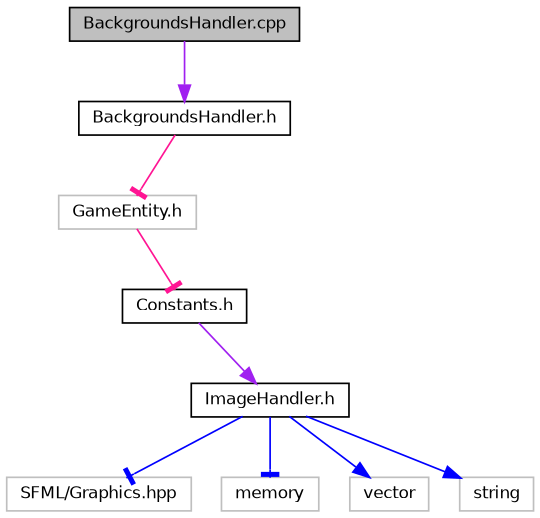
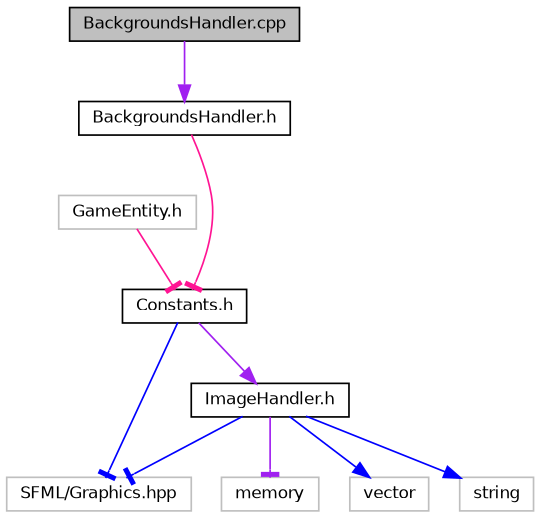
edge "BackgroundsHandler.h" -> "GameEntity.h": now "BackgroundsHandler.h" -> "Constants.h"
edge "Constants.h" -> "SFML/Graphics.hpp": added
edge "ImageHandler.h" -> "memory": color blue -> purple
